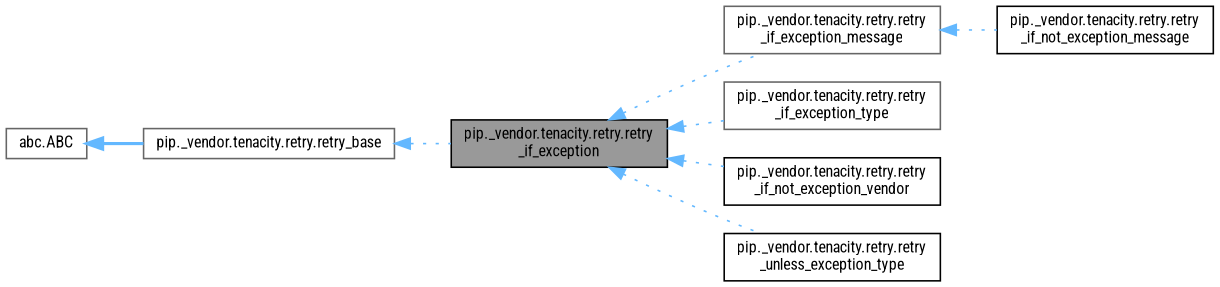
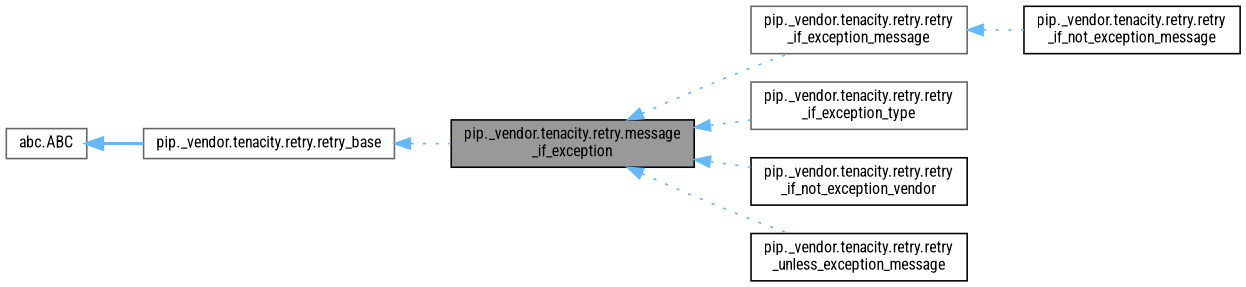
node "pip._vendor.tenacity.retry.retry _if_exception": label "pip._vendor.tenacity.retry.retry _if_exception" -> "pip._vendor.tenacity.retry.message _if_exception"
node "pip._vendor.tenacity.retry.retry _unless_exception_type": label "pip._vendor.tenacity.retry.retry _unless_exception_type" -> "pip._vendor.tenacity.retry.retry _unless_exception_message"
